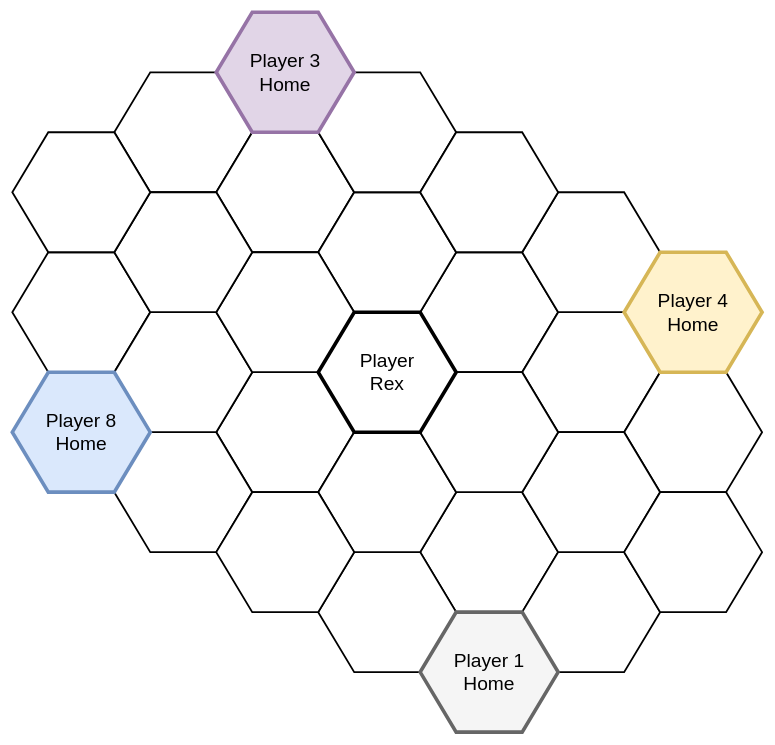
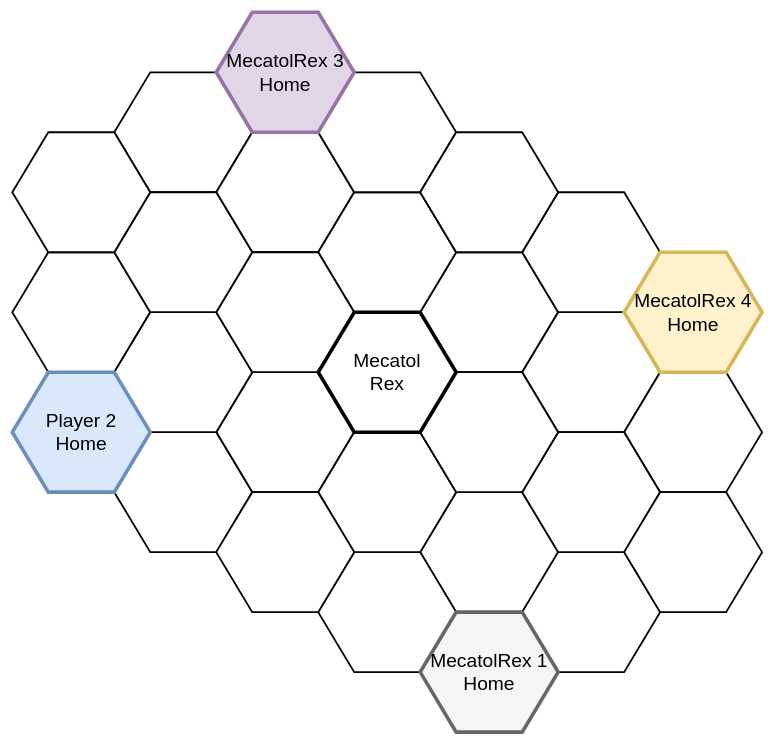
node "Player 3Home": label "Player 3Home" -> "MecatolRex 3Home"
node "Player 4Home": label "Player 4Home" -> "MecatolRex 4Home"
node "PlayerRex": label "PlayerRex" -> "MecatolRex"
node "Player 8Home": label "Player 8Home" -> "Player 2Home"
node "Player 1Home": label "Player 1Home" -> "MecatolRex 1Home"
